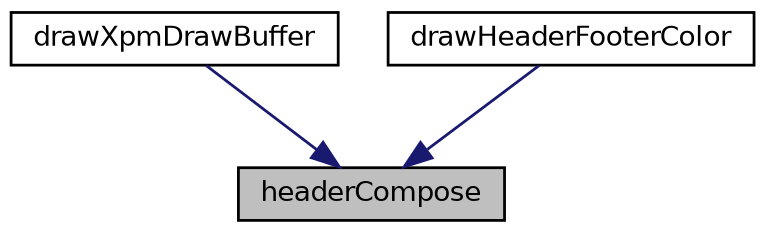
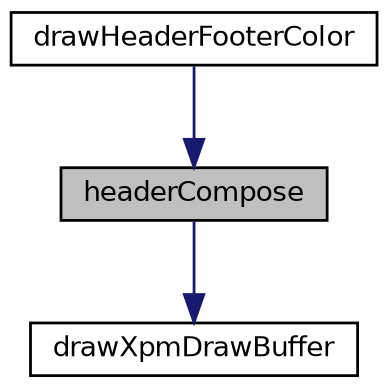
edge "drawXpmDrawBuffer" -> "headerCompose": reversed
